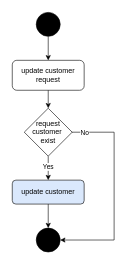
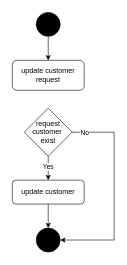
edge "update customer request" -> "request customer exist": removed
node "update customer": fillcolor #dae8fc -> #ffffff
